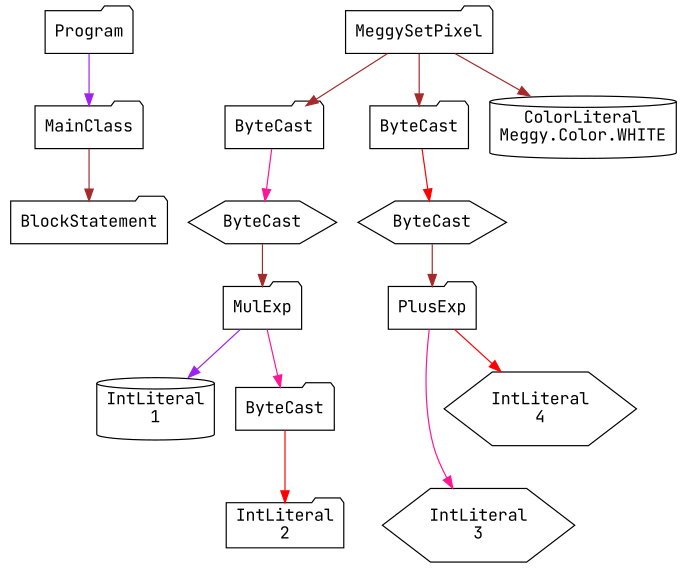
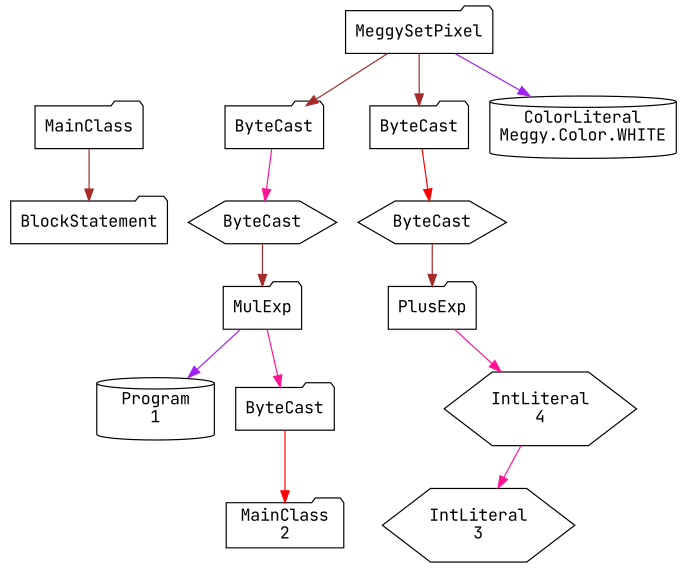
node "Program": removed
edge "MeggySetPixel" -> "ColorLiteral Meggy.Color.WHITE": color brown -> purple
edge "PlusExp" -> "IntLiteral 4": color red -> deeppink
edge "PlusExp" -> "IntLiteral 3": now "IntLiteral 4" -> "IntLiteral 3"
node "IntLiteral 1": label "IntLiteral 1" -> "Program 1"
node "IntLiteral 2": label "IntLiteral 2" -> "MainClass 2"
